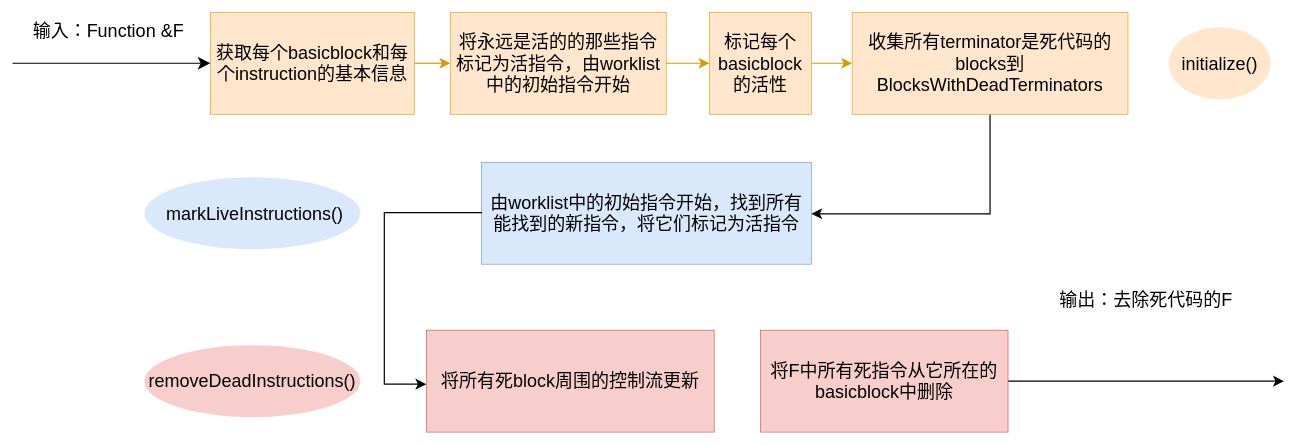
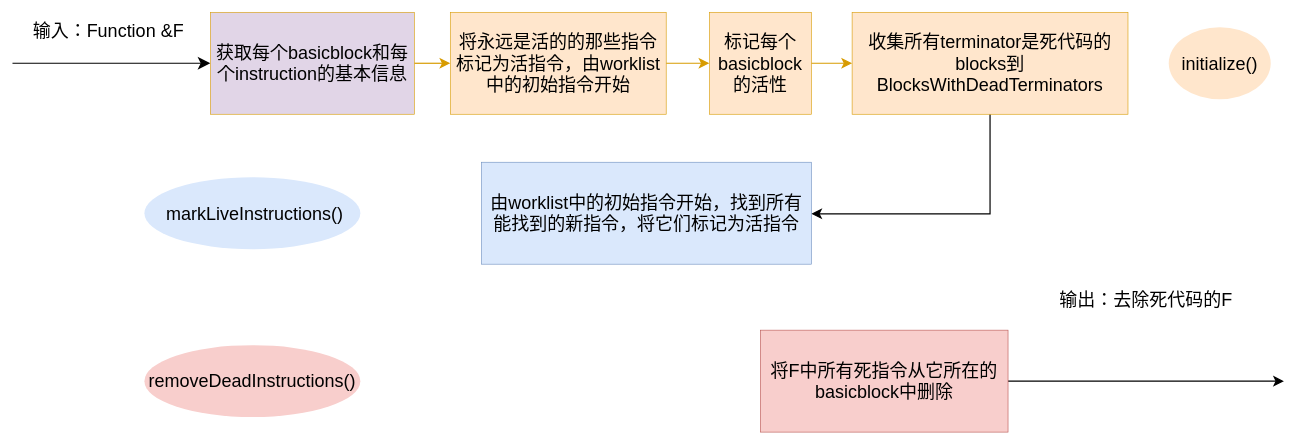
node "获取每个basicblock和每个instruction的基本信息": fillcolor #ffe6cc -> #e1d5e7
edge "由worklist中的初始指令开始，找到所有能找到的新指令，将它们标记为活指令" -> "将所有死block周围的控制流更新": removed
node "将所有死block周围的控制流更新": removed
